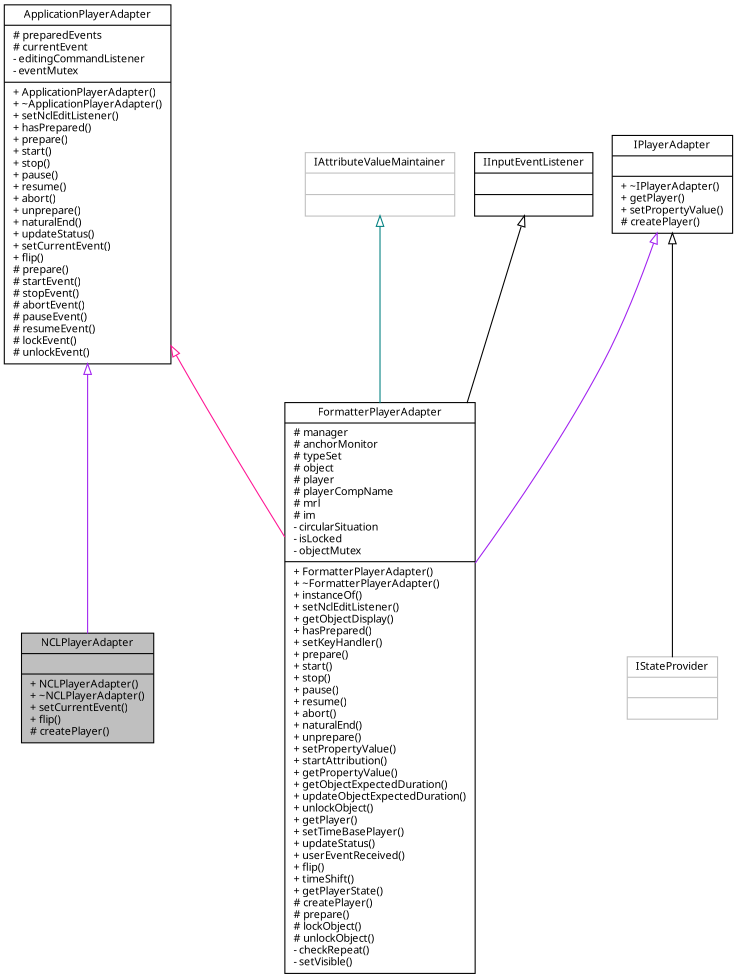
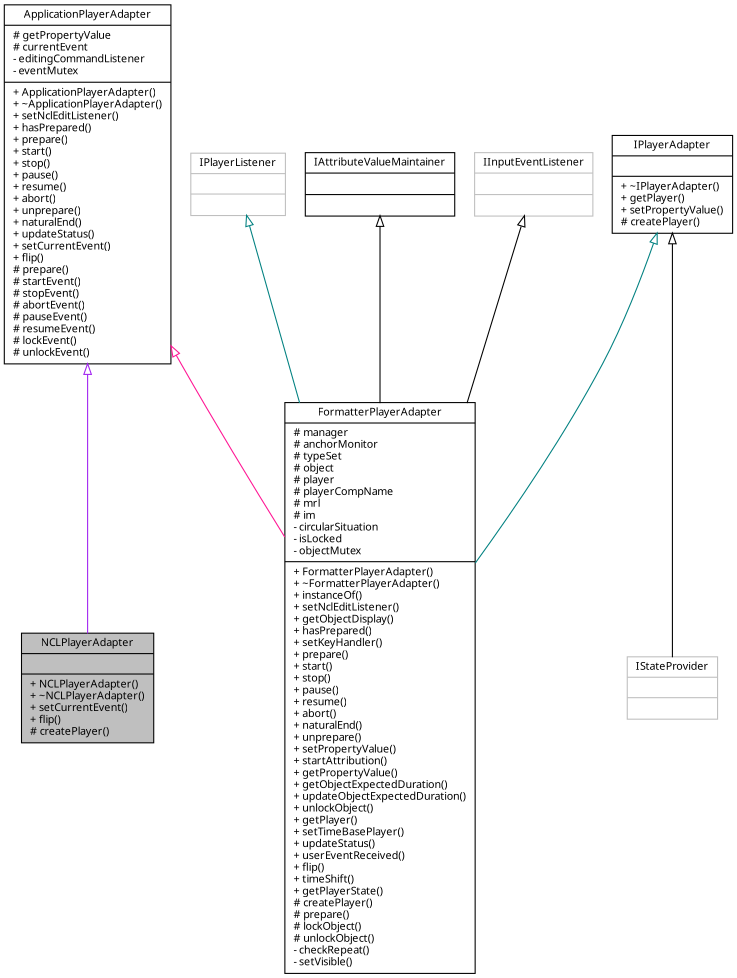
node "ApplicationPlayerAdapter": text "# preparedEvents" -> "# getPropertyValue"
node "IPlayerListener": added
node "IAttributeValueMaintainer": color grey75 -> black
node "IInputEventListener": color black -> grey75
edge "FormatterPlayerAdapter" -> "IAttributeValueMaintainer": color teal -> black
edge "FormatterPlayerAdapter" -> "IPlayerAdapter": color purple -> teal
